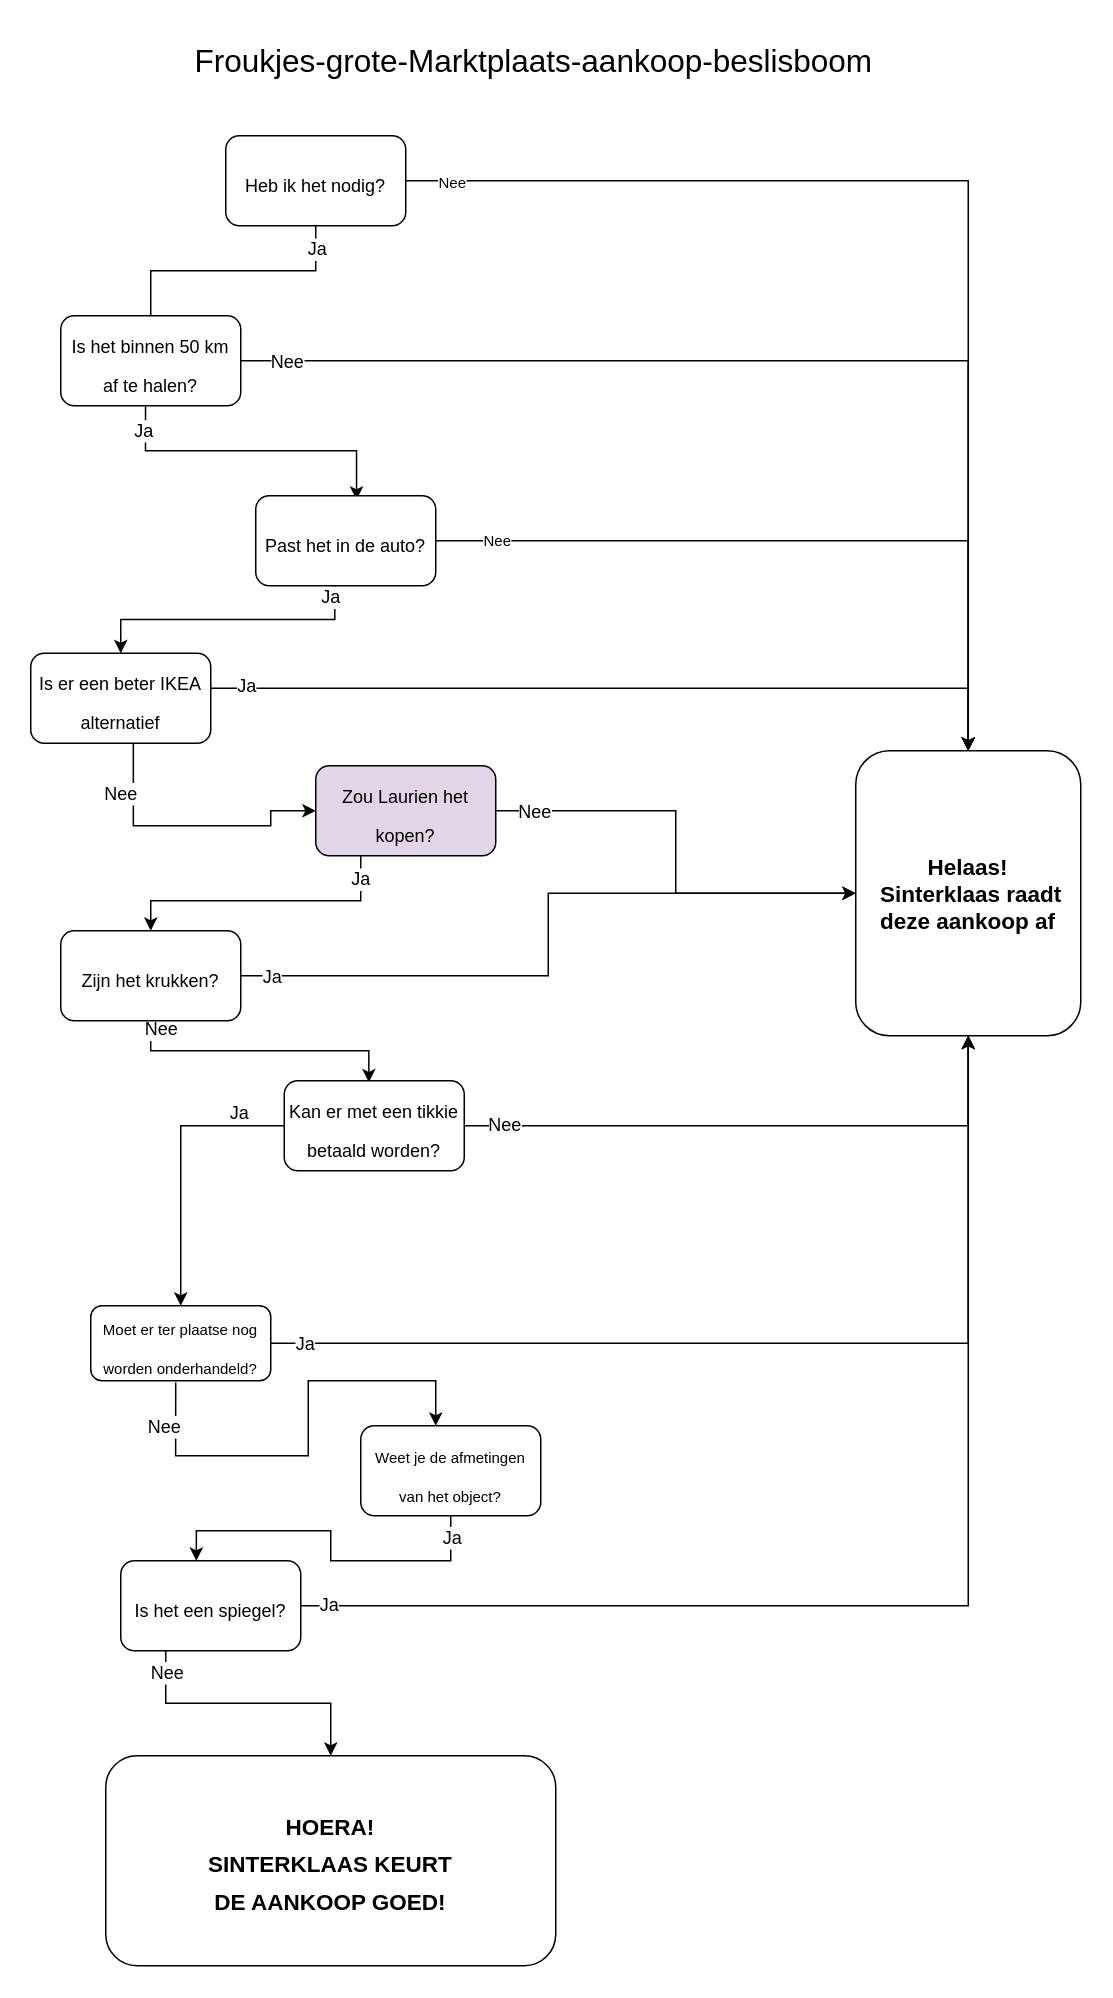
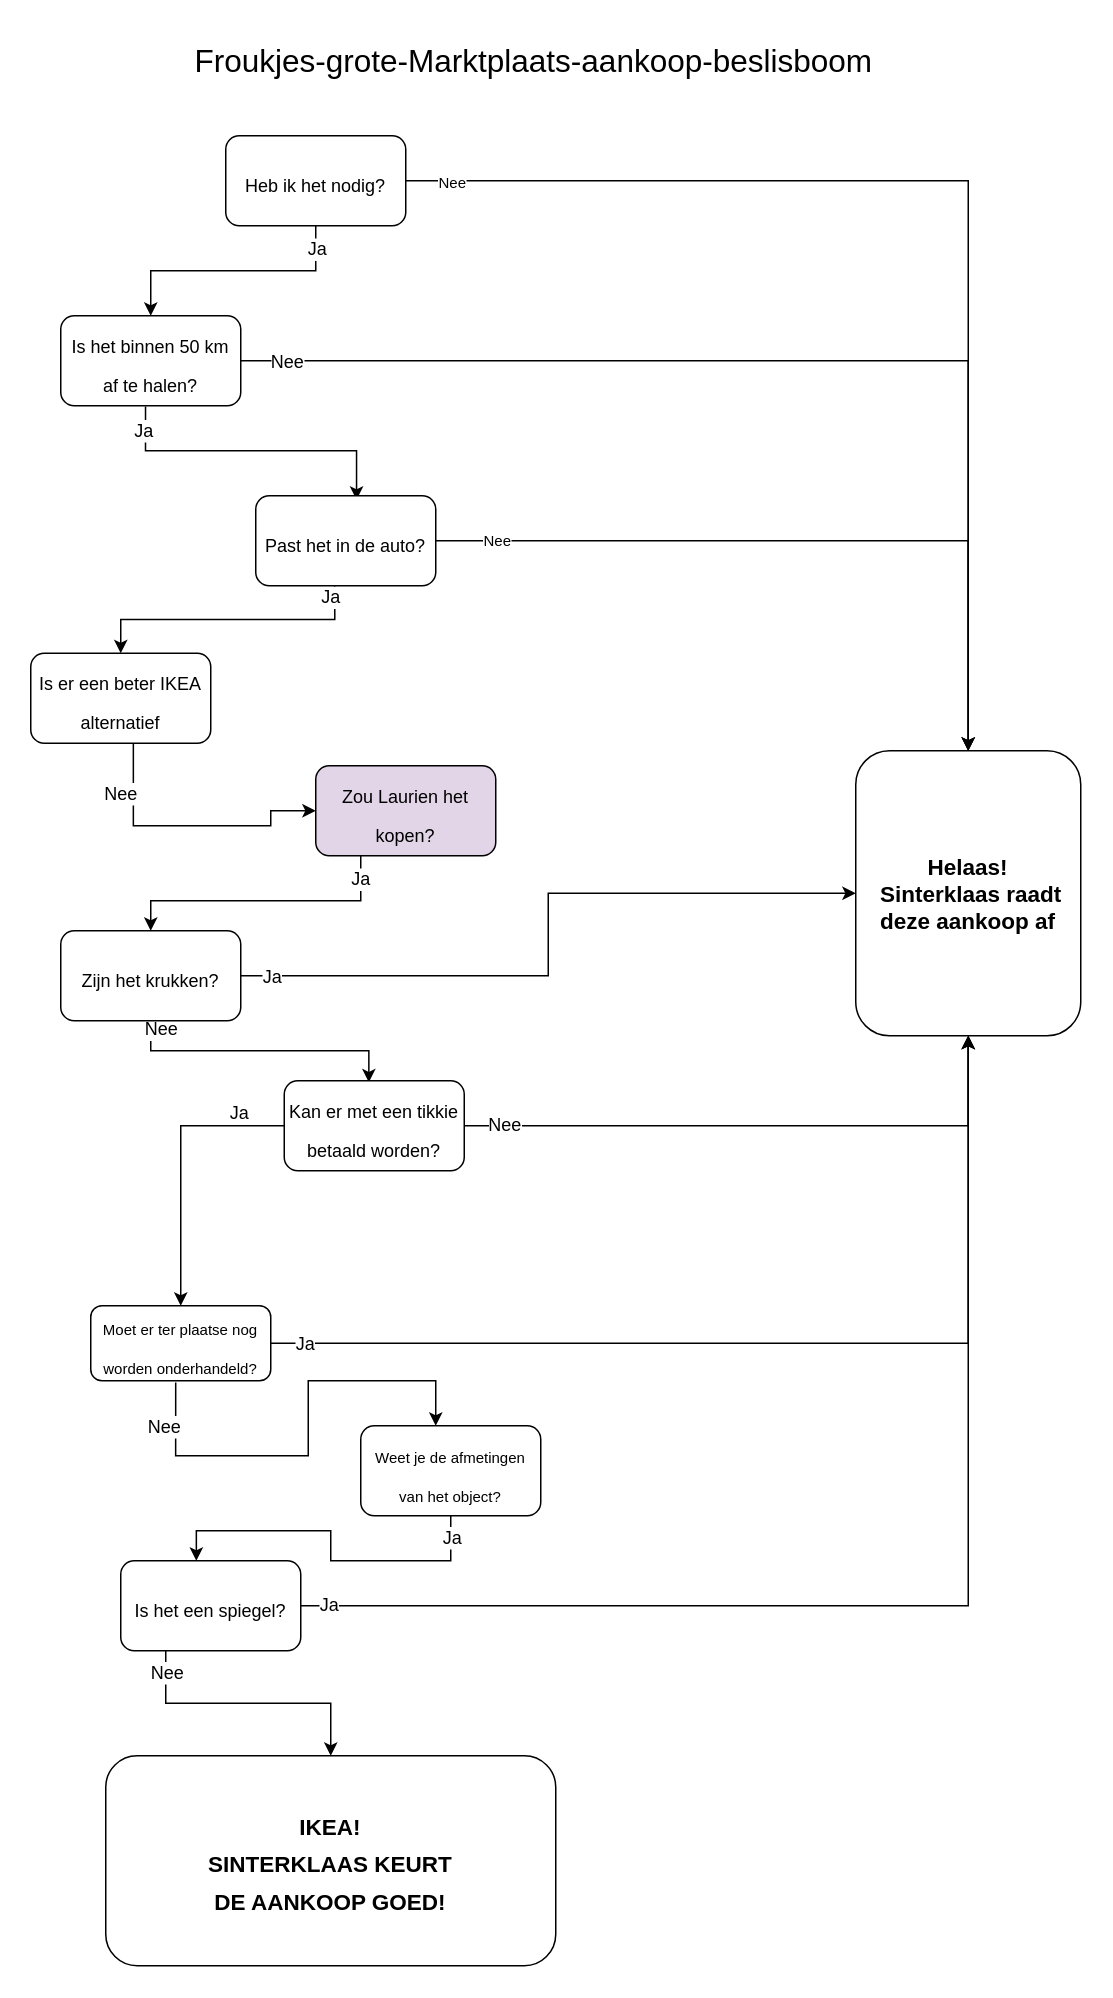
edge "Heb ik het nodig?" -- "Is het binnen 50 km af te halen?": arrowhead none -> classic
edge "Is er een beter IKEA alternatief" -> "Helaas! Sinterklaas raadt deze aankoop af": removed, label "Ja"
edge "Zou Laurien het kopen?" -> "Helaas! Sinterklaas raadt deze aankoop af": removed, label "Nee"
node "HOERA! SINTERKLAAS KEURT DE AANKOOP GOED!": label "HOERA! SINTERKLAAS KEURT DE AANKOOP GOED!" -> "IKEA! SINTERKLAAS KEURT DE AANKOOP GOED!"
